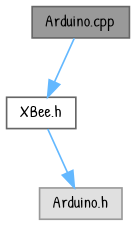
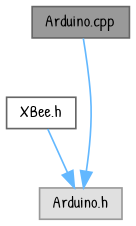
edge "Arduino.cpp" -> "XBee.h": now "Arduino.cpp" -> "Arduino.h"
